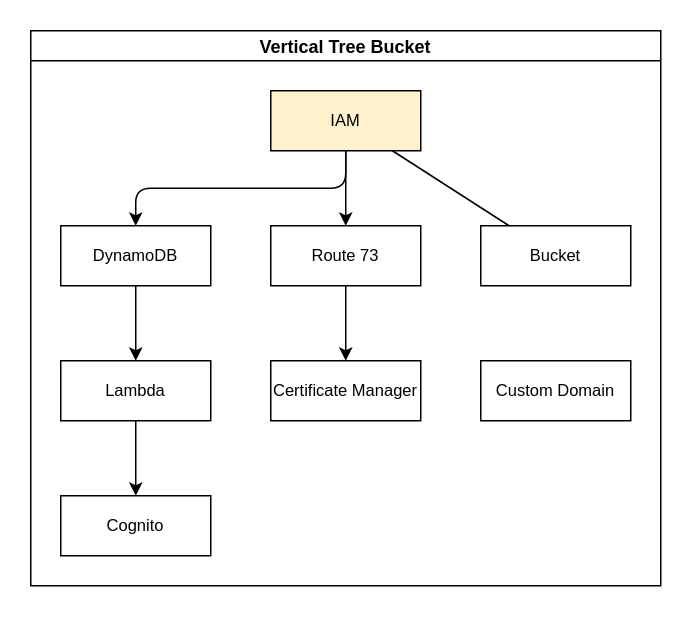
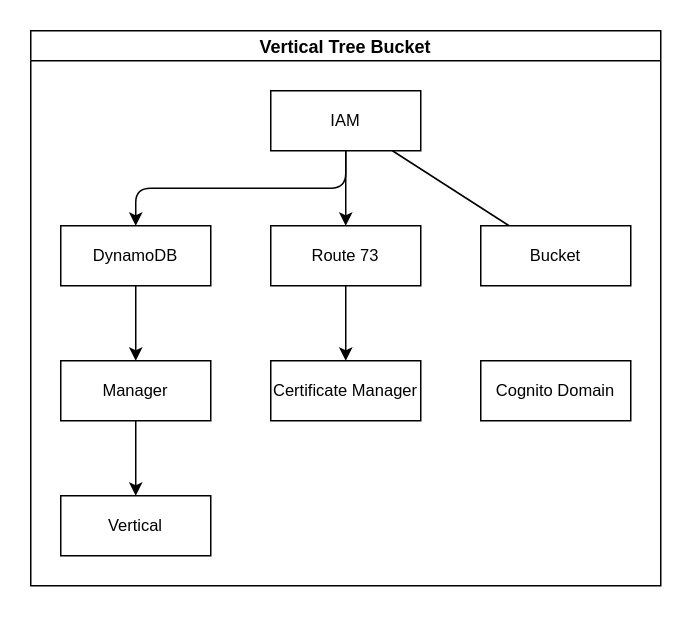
node "IAM": fillcolor #fff2cc -> #ffffff
node "Lambda": label "Lambda" -> "Manager"
node "Custom Domain": label "Custom Domain" -> "Cognito Domain"
node "Cognito": label "Cognito" -> "Vertical"
